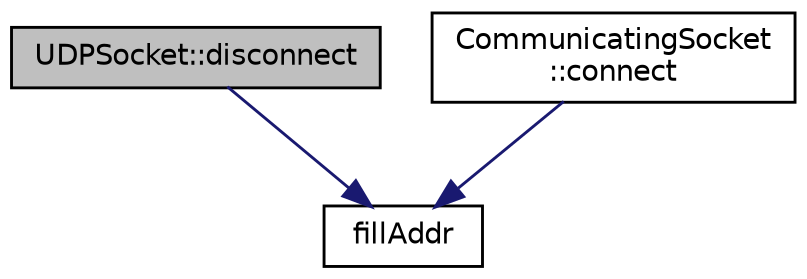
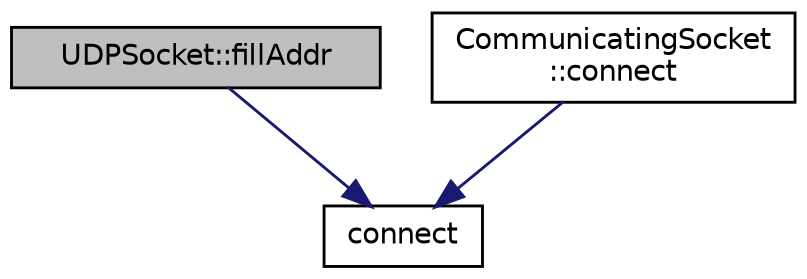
node "UDPSocket::disconnect": label "UDPSocket::disconnect" -> "UDPSocket::fillAddr"
node "fillAddr": label "fillAddr" -> "connect"
